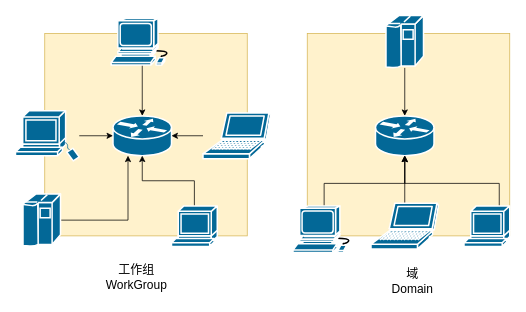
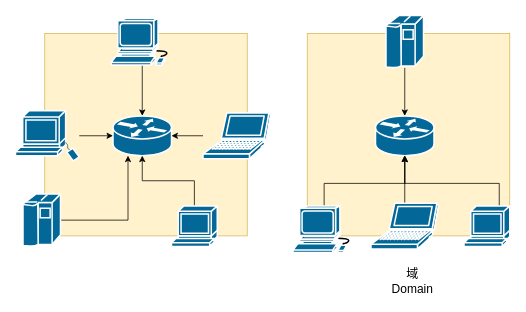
node "工作组WorkGroup": removed
